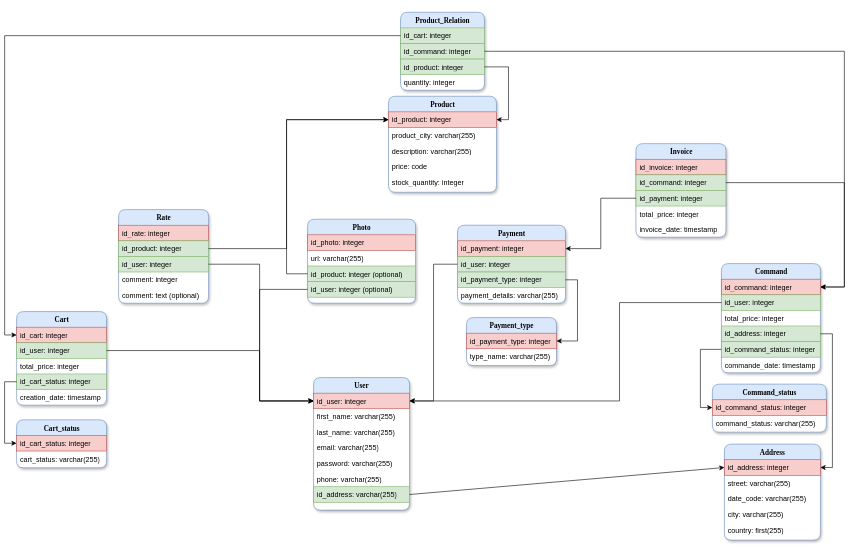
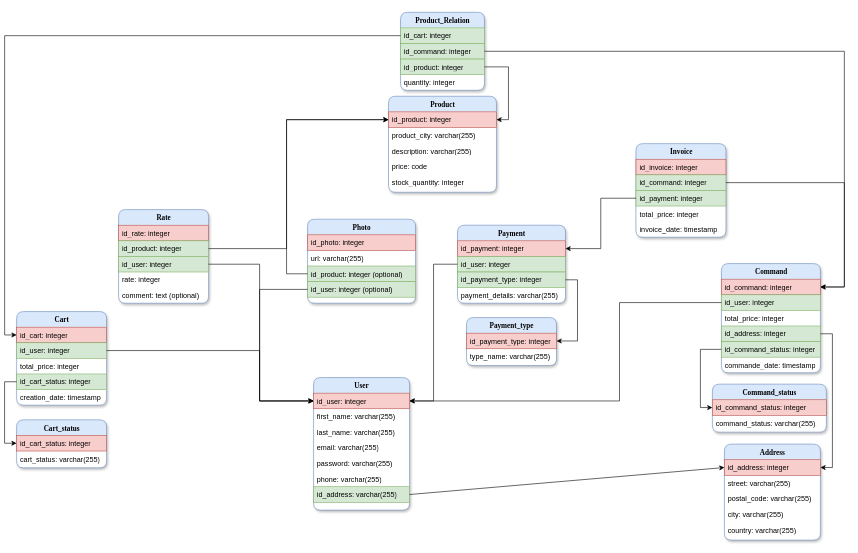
node "comment: integer": label "comment: integer" -> "rate: integer"
node "date_code: varchar(255)": label "date_code: varchar(255)" -> "postal_code: varchar(255)"
node "country: first(255)": label "country: first(255)" -> "country: varchar(255)"
